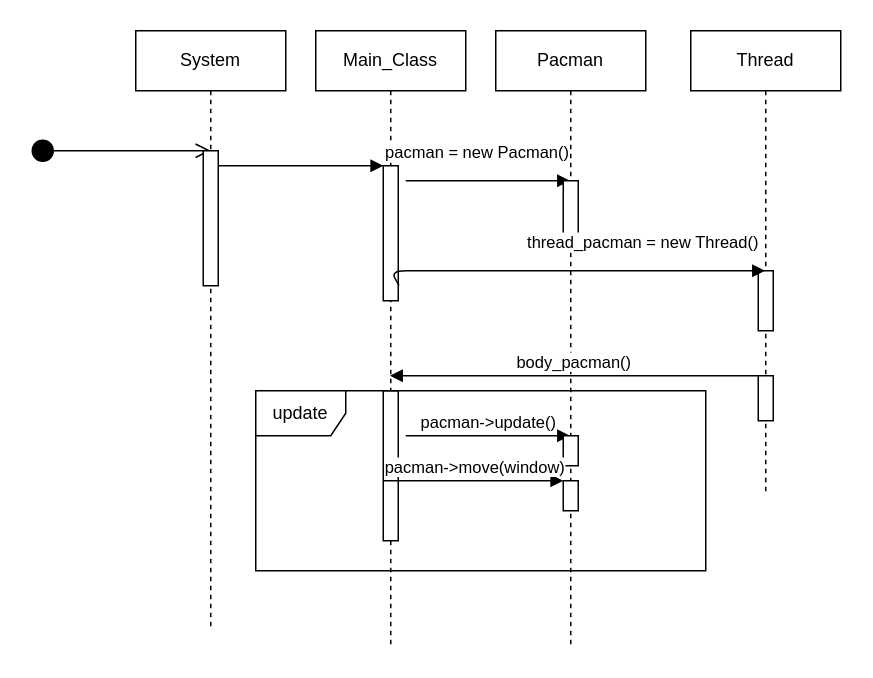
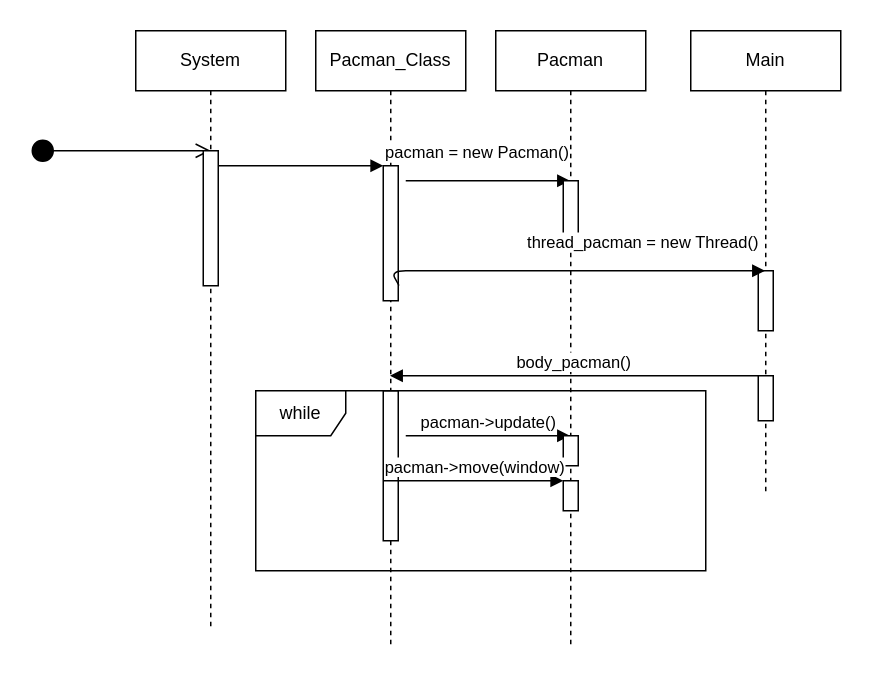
node "Main_Class": label "Main_Class" -> "Pacman_Class"
node "Thread": label "Thread" -> "Main"
node "update": label "update" -> "while"
